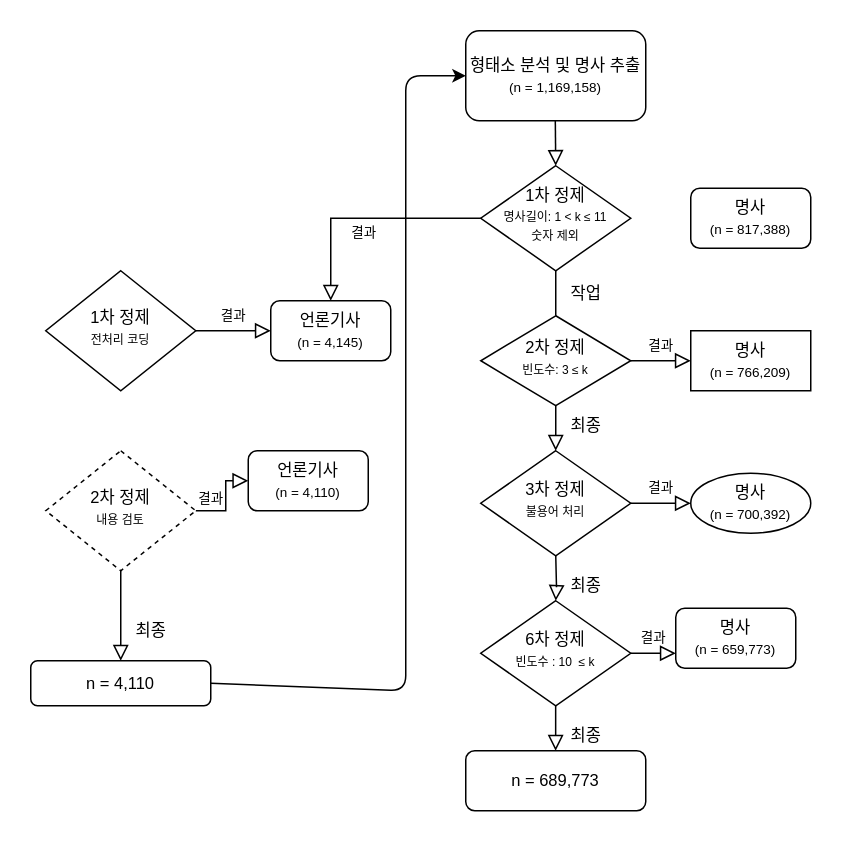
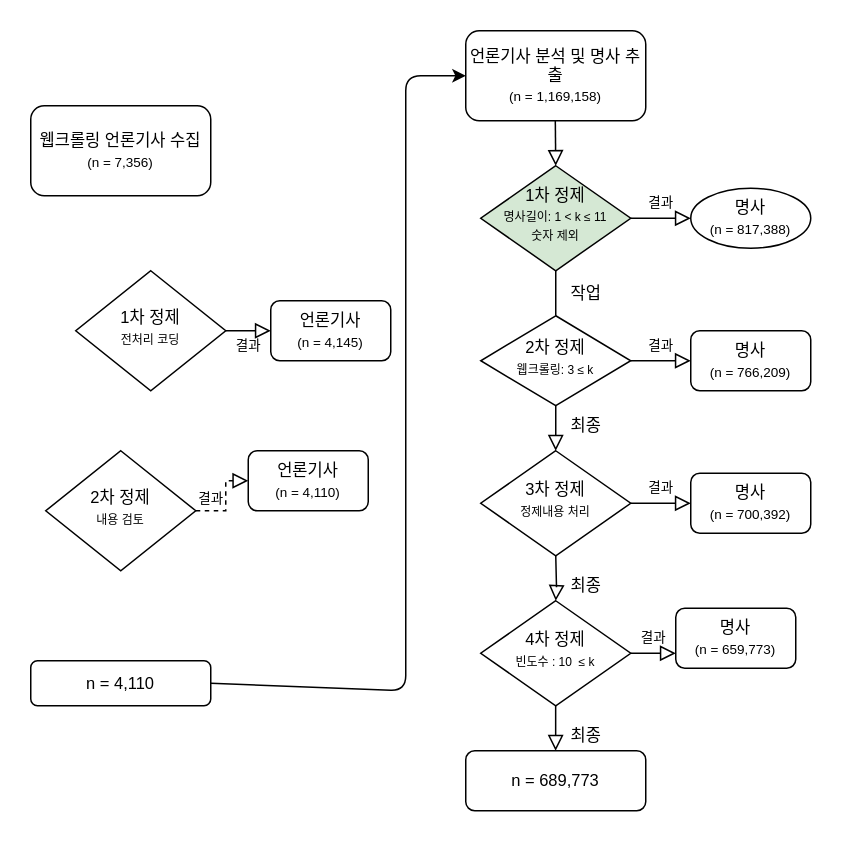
node "형태소 분석 및 명사 추출 (n = 1,169,158)": label "형태소 분석 및 명사 추출 (n = 1,169,158)" -> "언론기사 분석 및 명사 추출 (n = 1,169,158)"
node "웹크롤링 언론기사 수집(n = 7,356)": added
edge "1차 정제명사길이: 1 < k ≤ 11 숫자 제외" -> "언론기사(n = 4,145)": now "1차 정제명사길이: 1 < k ≤ 11 숫자 제외" -> "명사 (n = 817,388)"
node "1차 정제명사길이: 1 < k ≤ 11 숫자 제외": fillcolor #ffffff -> #d5e8d4
node "명사 (n = 817,388)": shape rounded rectangle -> ellipse
node "1차 정제전처리 코딩": moved (121, 331) -> (151, 331)
node "2차 정제빈도수: 3 ≤ k": label "2차 정제빈도수: 3 ≤ k" -> "2차 정제웹크롤링: 3 ≤ k"
node "명사 (n = 766,209)": shape rectangle -> rounded rectangle
node "3차 정제불용어 처리": label "3차 정제불용어 처리" -> "3차 정제정제내용 처리"
node "명사 (n = 700,392)": shape ellipse -> rounded rectangle
edge "2차 정제내용 검토" -> "언론기사(n = 4,110)": style solid -> dashed
node "2차 정제내용 검토": style dashed -> solid
edge "2차 정제내용 검토" -> "n = 4,110": removed, label "최종"
node "6차 정제빈도수 : 10 ≤ k": label "6차 정제빈도수 : 10 ≤ k" -> "4차 정제빈도수 : 10 ≤ k"
